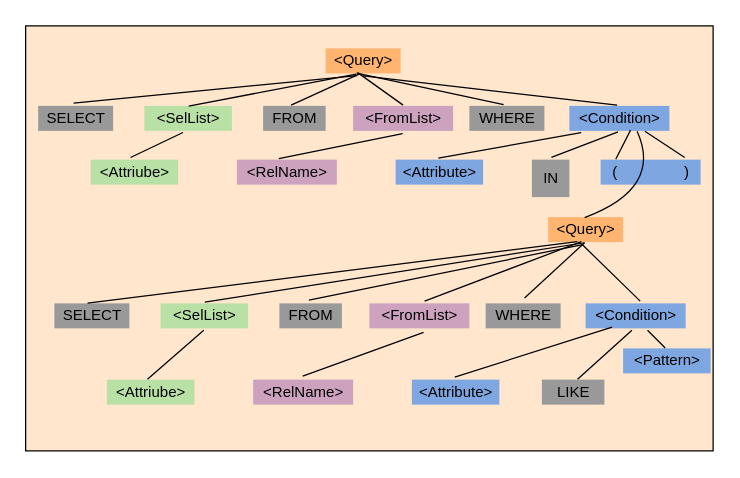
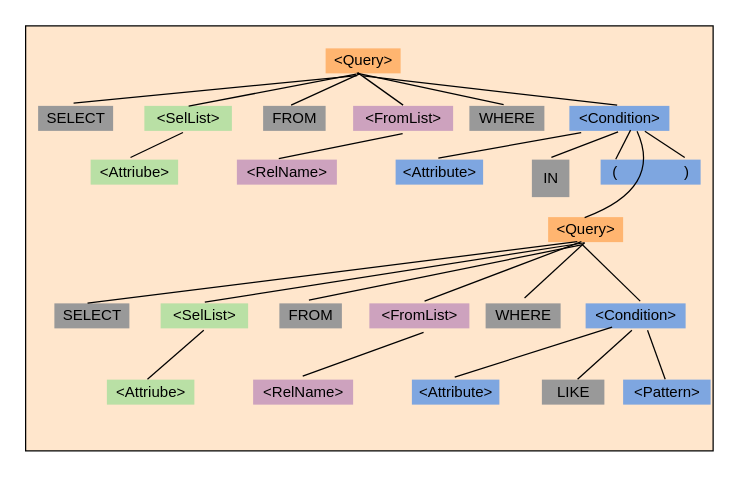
node "<Pattern>": moved (667, 361) -> (667, 392)
